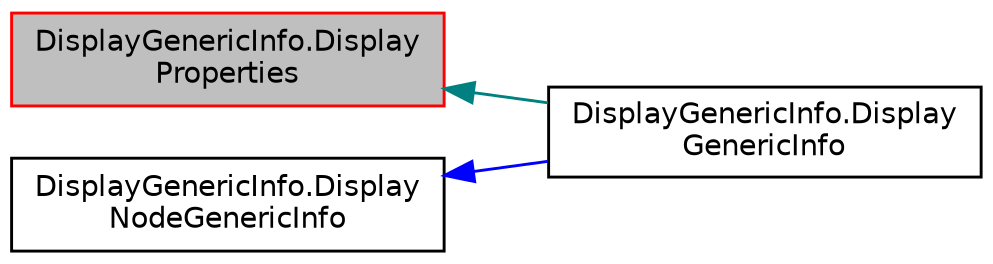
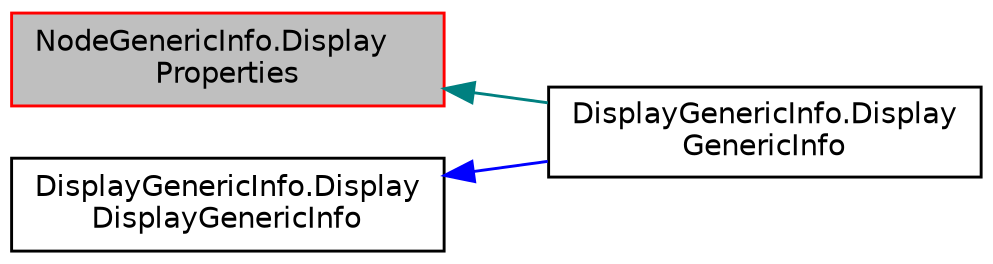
node "DisplayGenericInfo.Display Properties": label "DisplayGenericInfo.Display Properties" -> "NodeGenericInfo.Display Properties"
node "DisplayGenericInfo.Display NodeGenericInfo": label "DisplayGenericInfo.Display NodeGenericInfo" -> "DisplayGenericInfo.Display DisplayGenericInfo"
